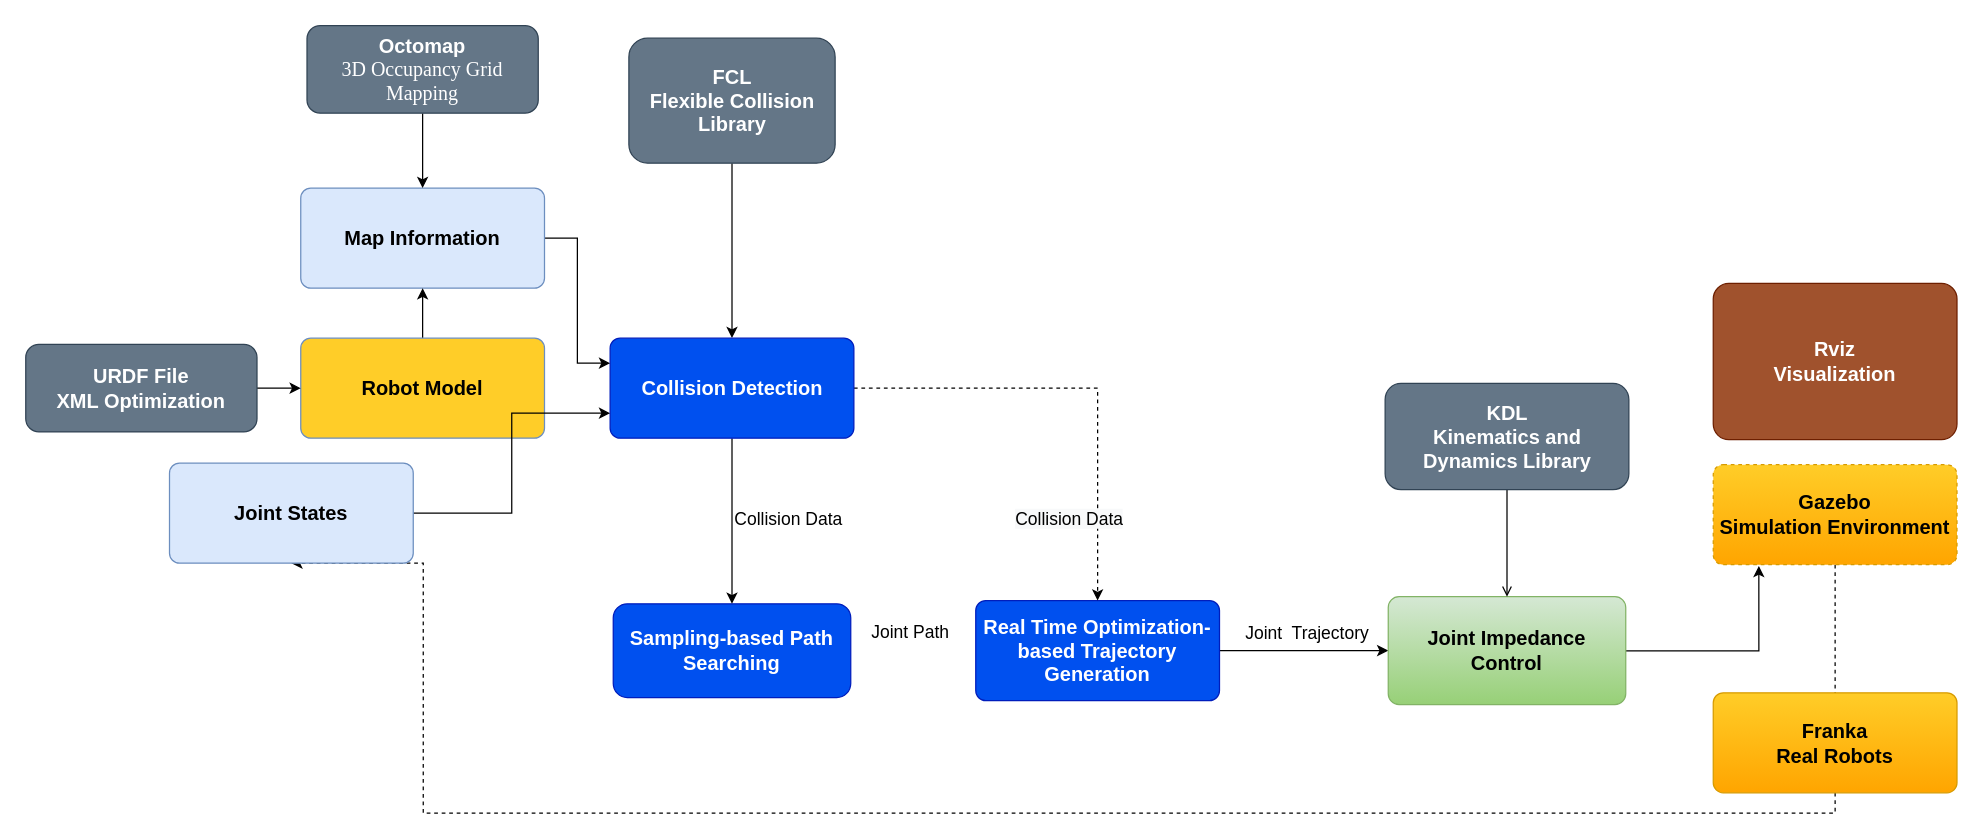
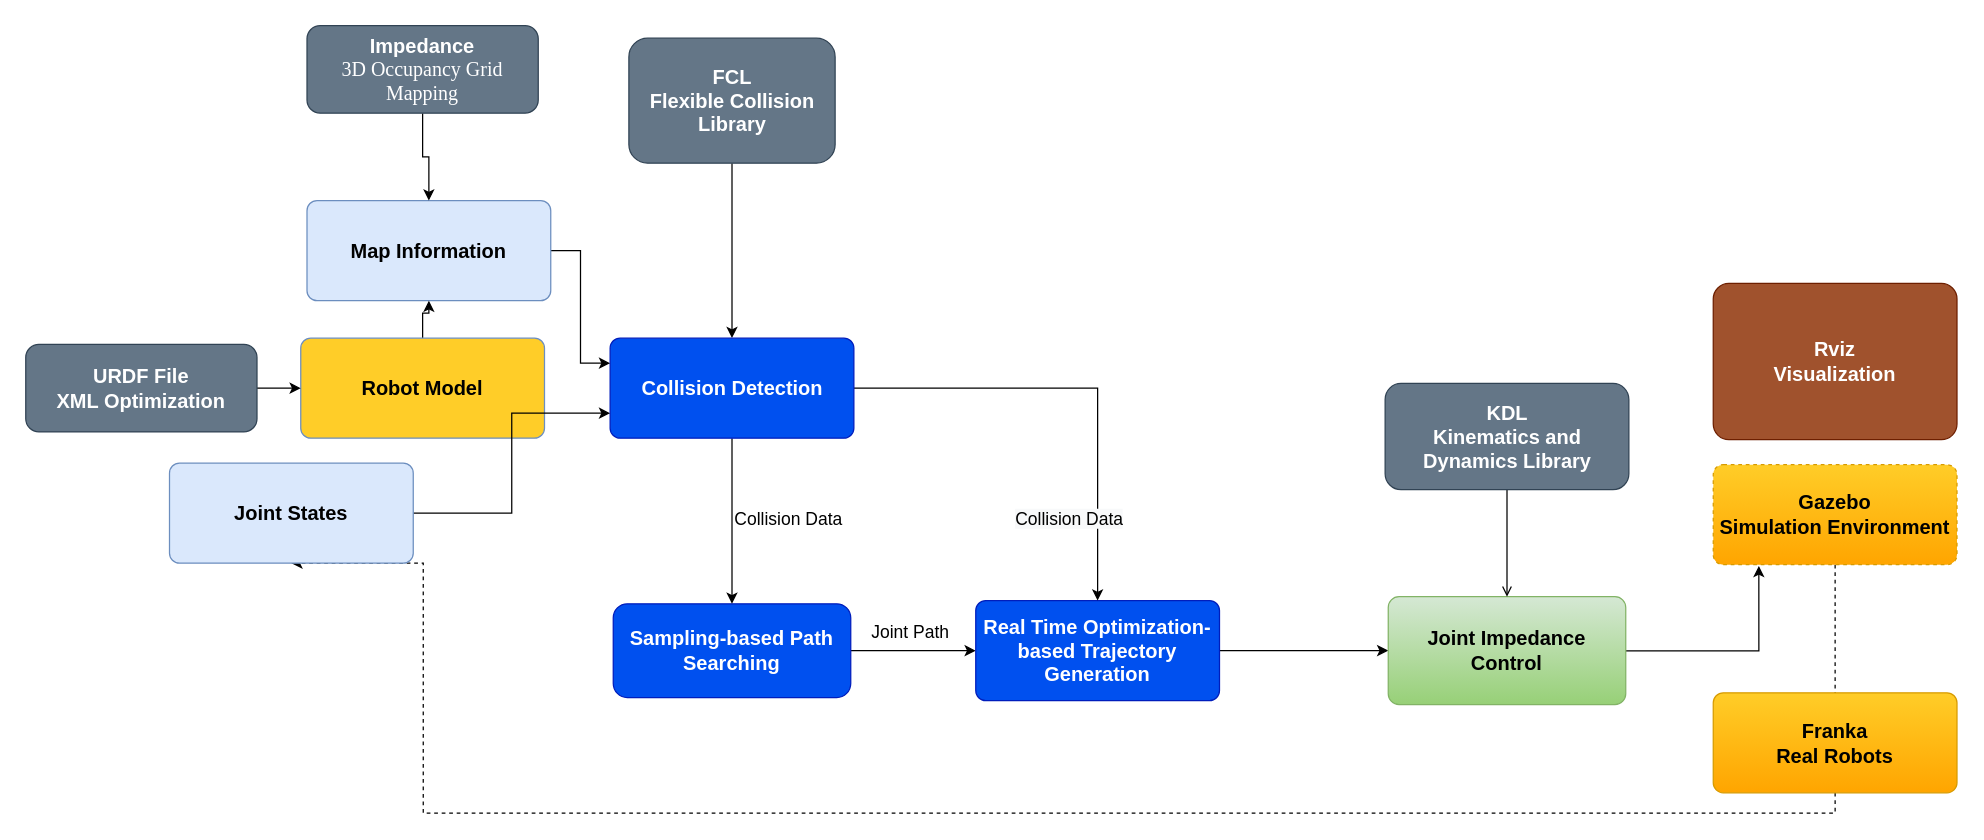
node "Octomap 3D Occupancy Grid Mapping": label "Octomap 3D Occupancy Grid Mapping" -> "Impedance 3D Occupancy Grid Mapping"
node "Map Information": moved (423, 238) -> (429, 251)
edge "Collision Detection" -> "Real Time Optimization-based Trajectory Generation": style dashed -> solid
node "Joint Trajectory": removed
edge "Sampling-based Path Searching" -> "Real Time Optimization-based Trajectory Generation": added
